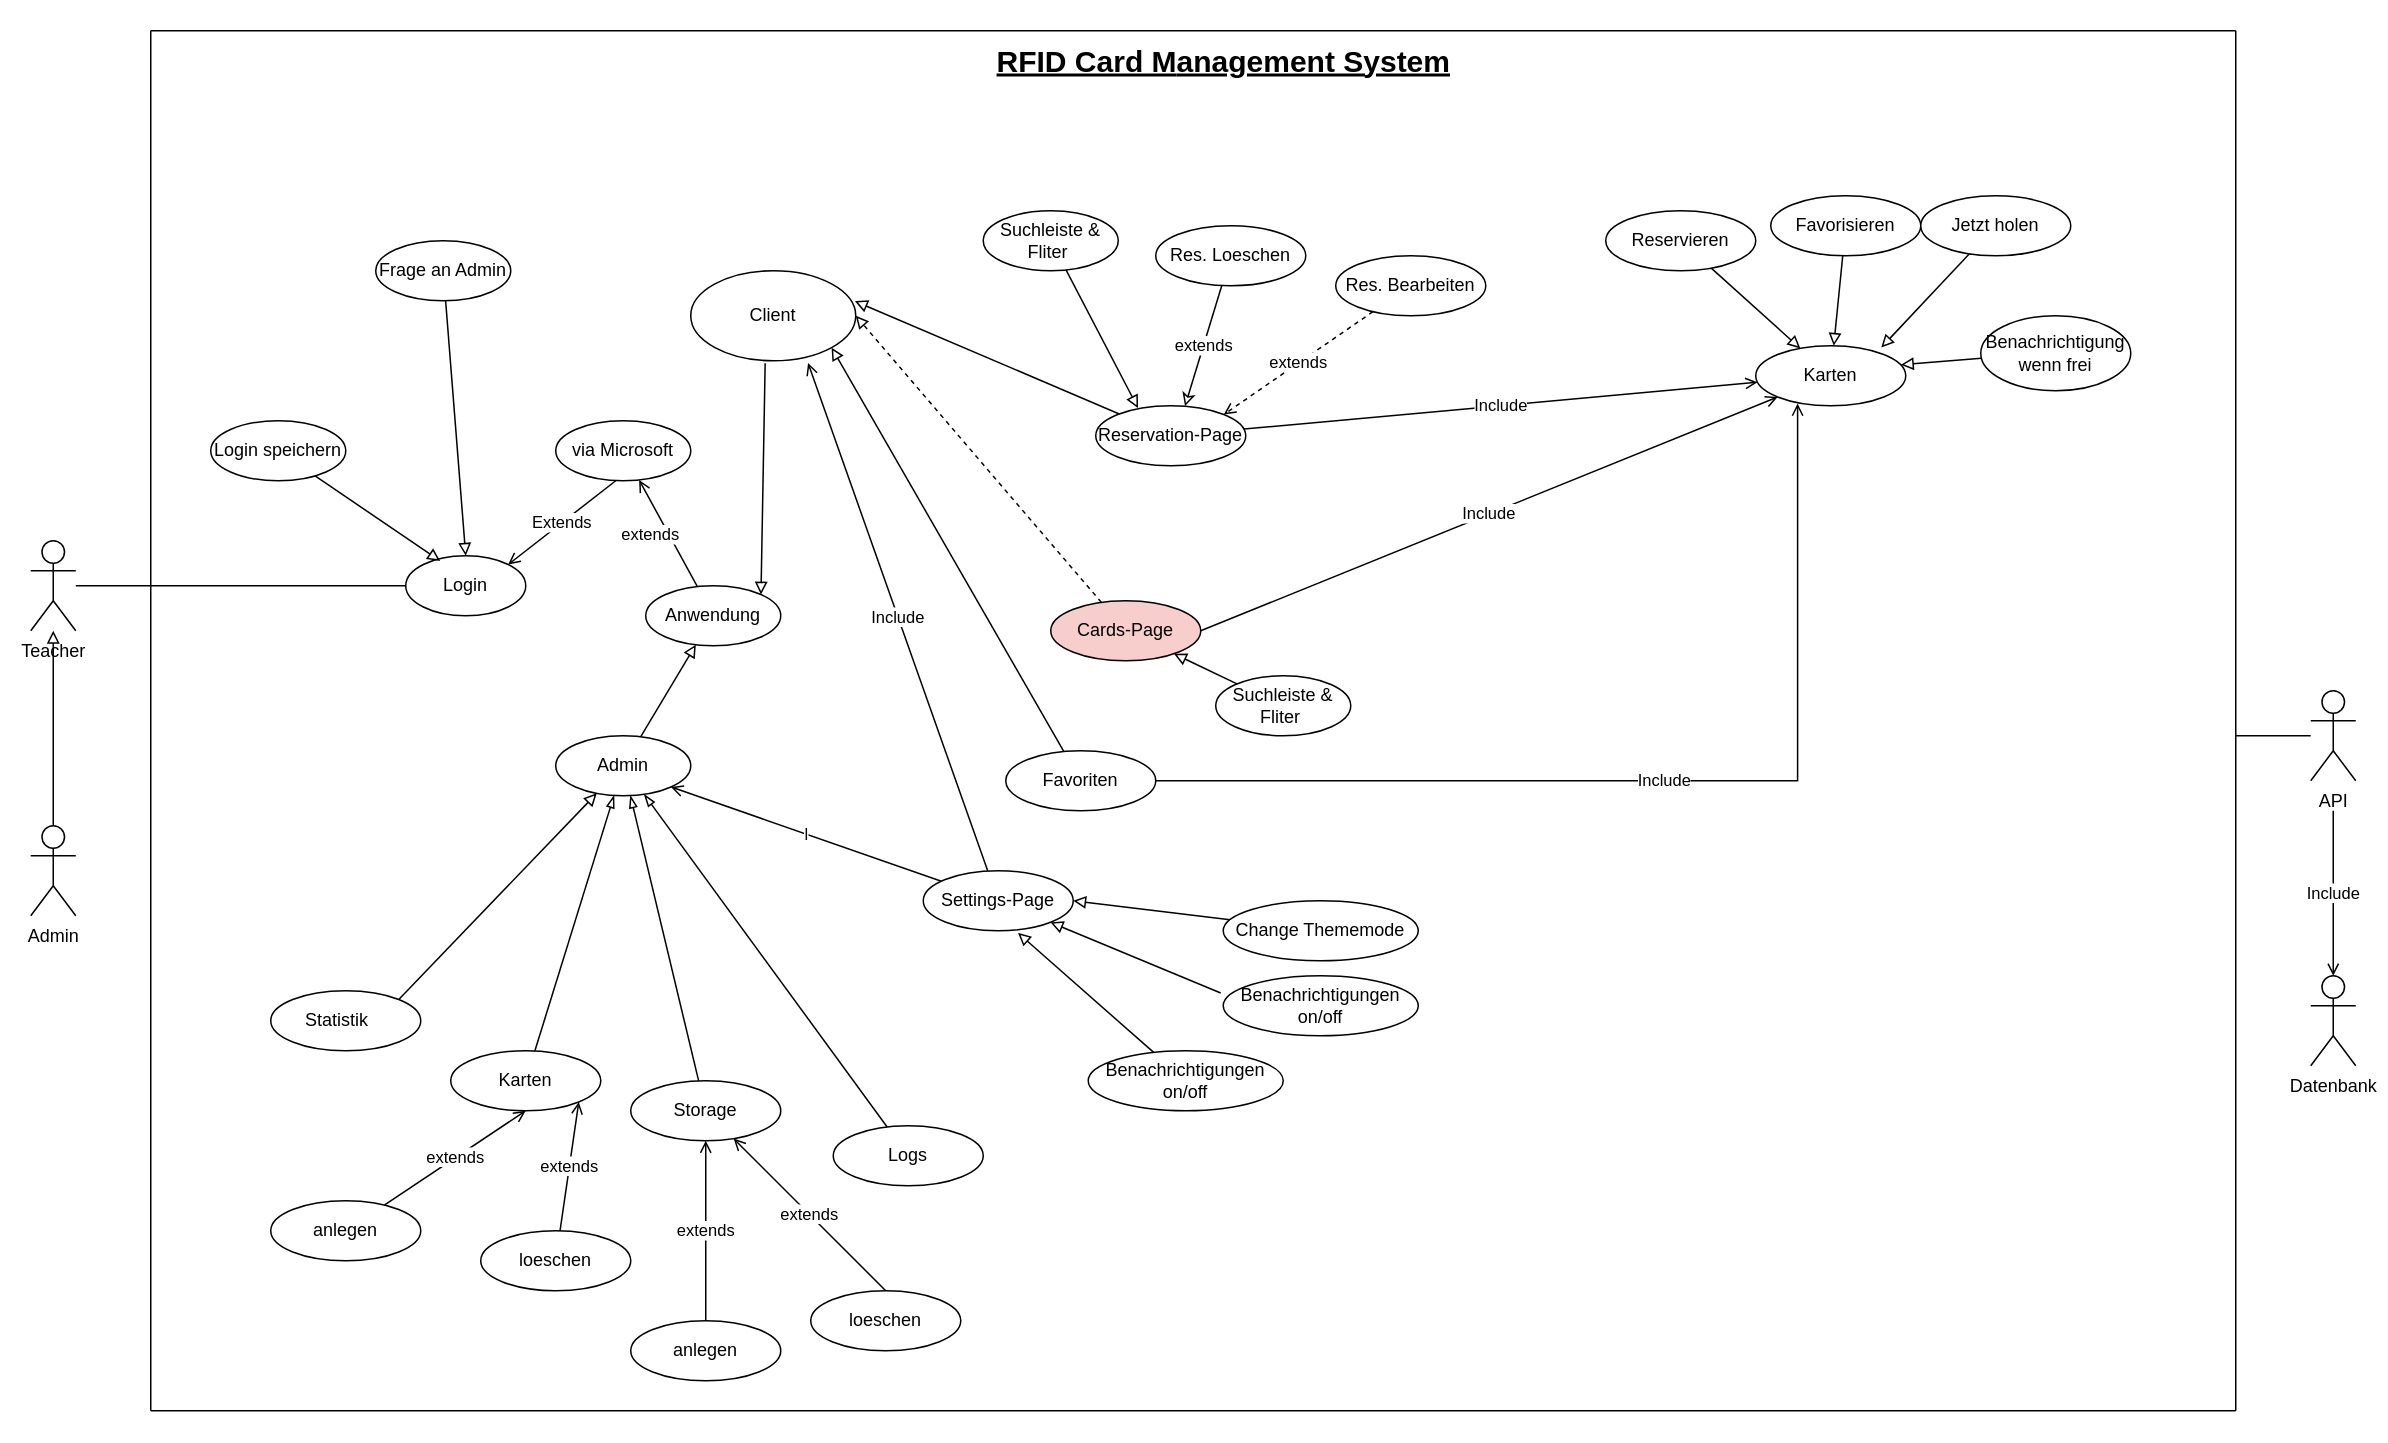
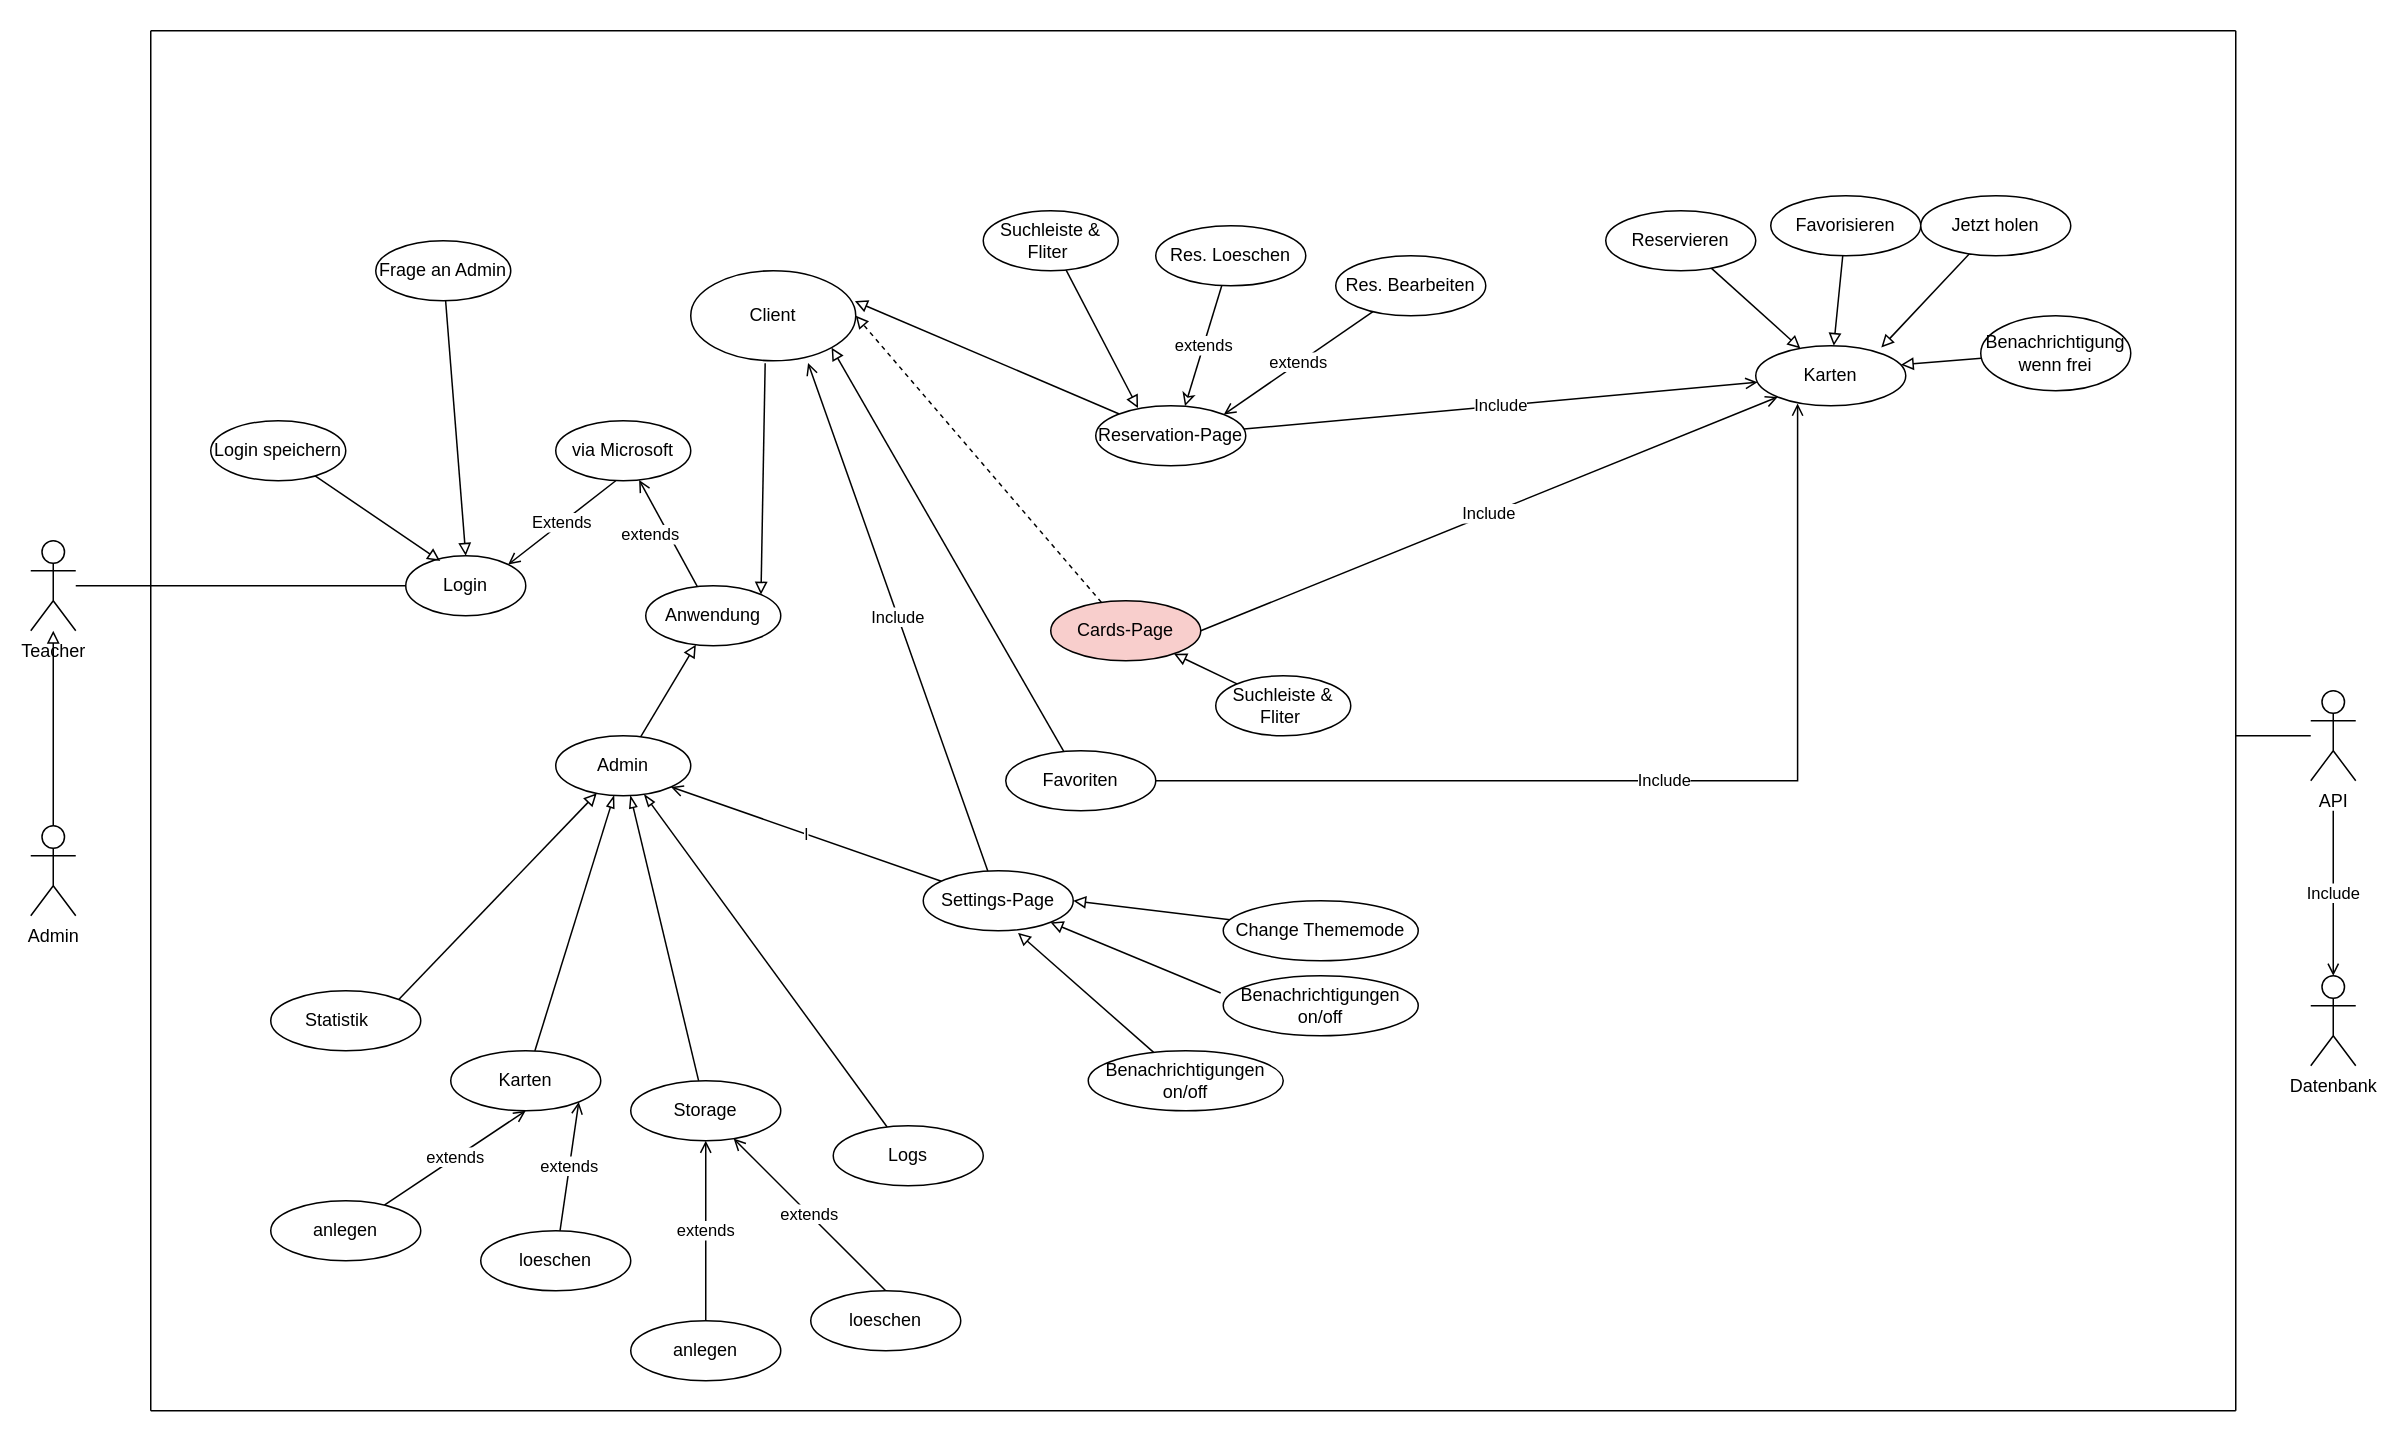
node "RFID Card Management System": removed
edge "Res. Bearbeiten" -> "Reservation-Page": style dashed -> solid
